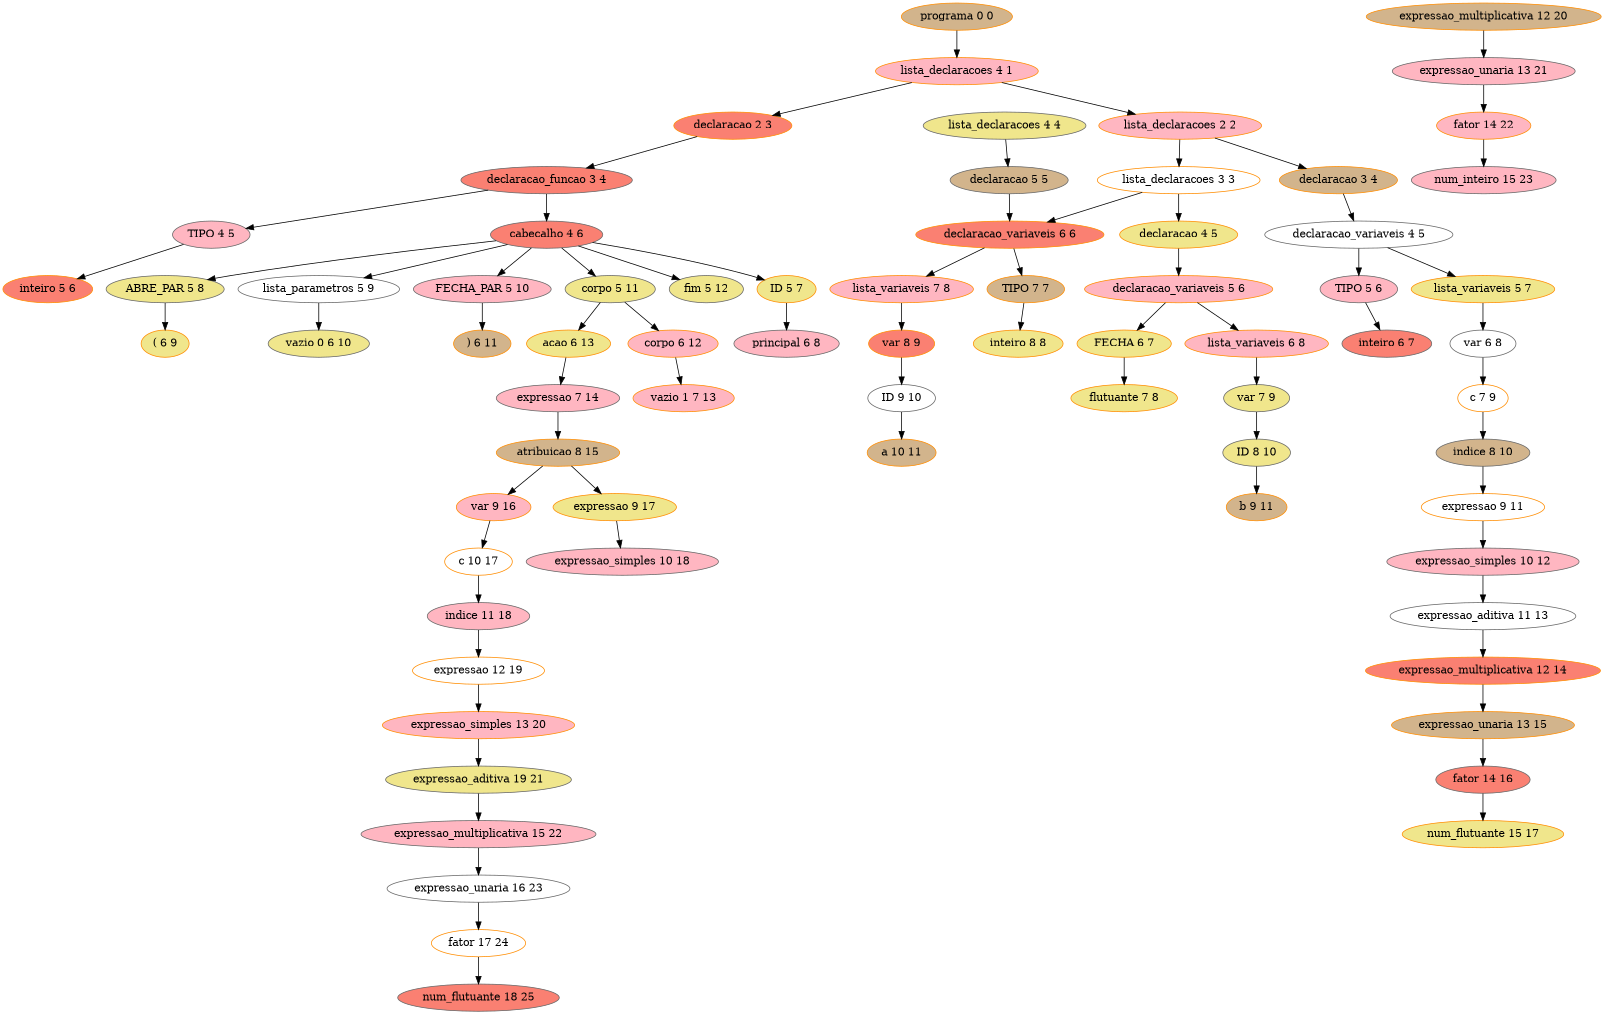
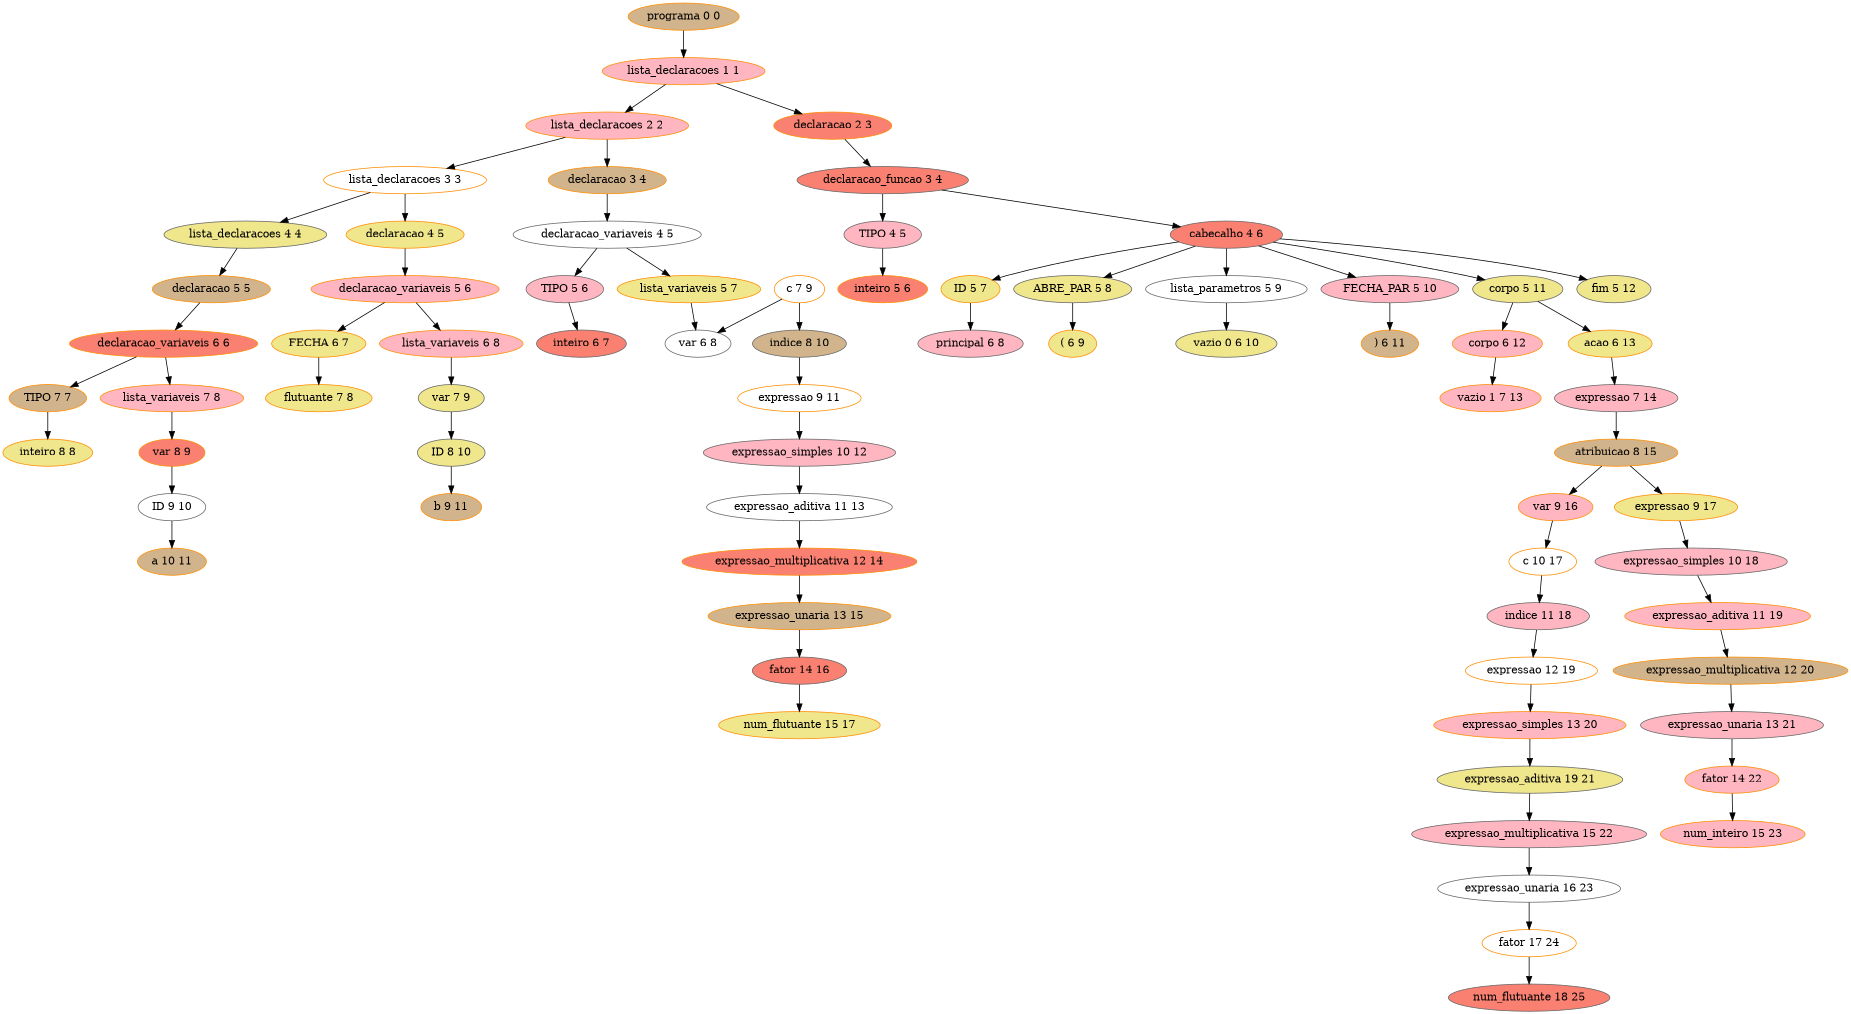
node "lista_declaracoes 4 1": label "lista_declaracoes 4 1" -> "lista_declaracoes 1 1"
node "declaracao 5 5": color gray40 -> darkorange
node "num_inteiro 15 23": color gray40 -> darkorange
edge "lista_declaracoes 3 3" -> "declaracao_variaveis 6 6": now "lista_declaracoes 3 3" -> "lista_declaracoes 4 4"
edge "var 6 8" -> "c 7 9": reversed
node "expressao_aditiva 11 19": added
